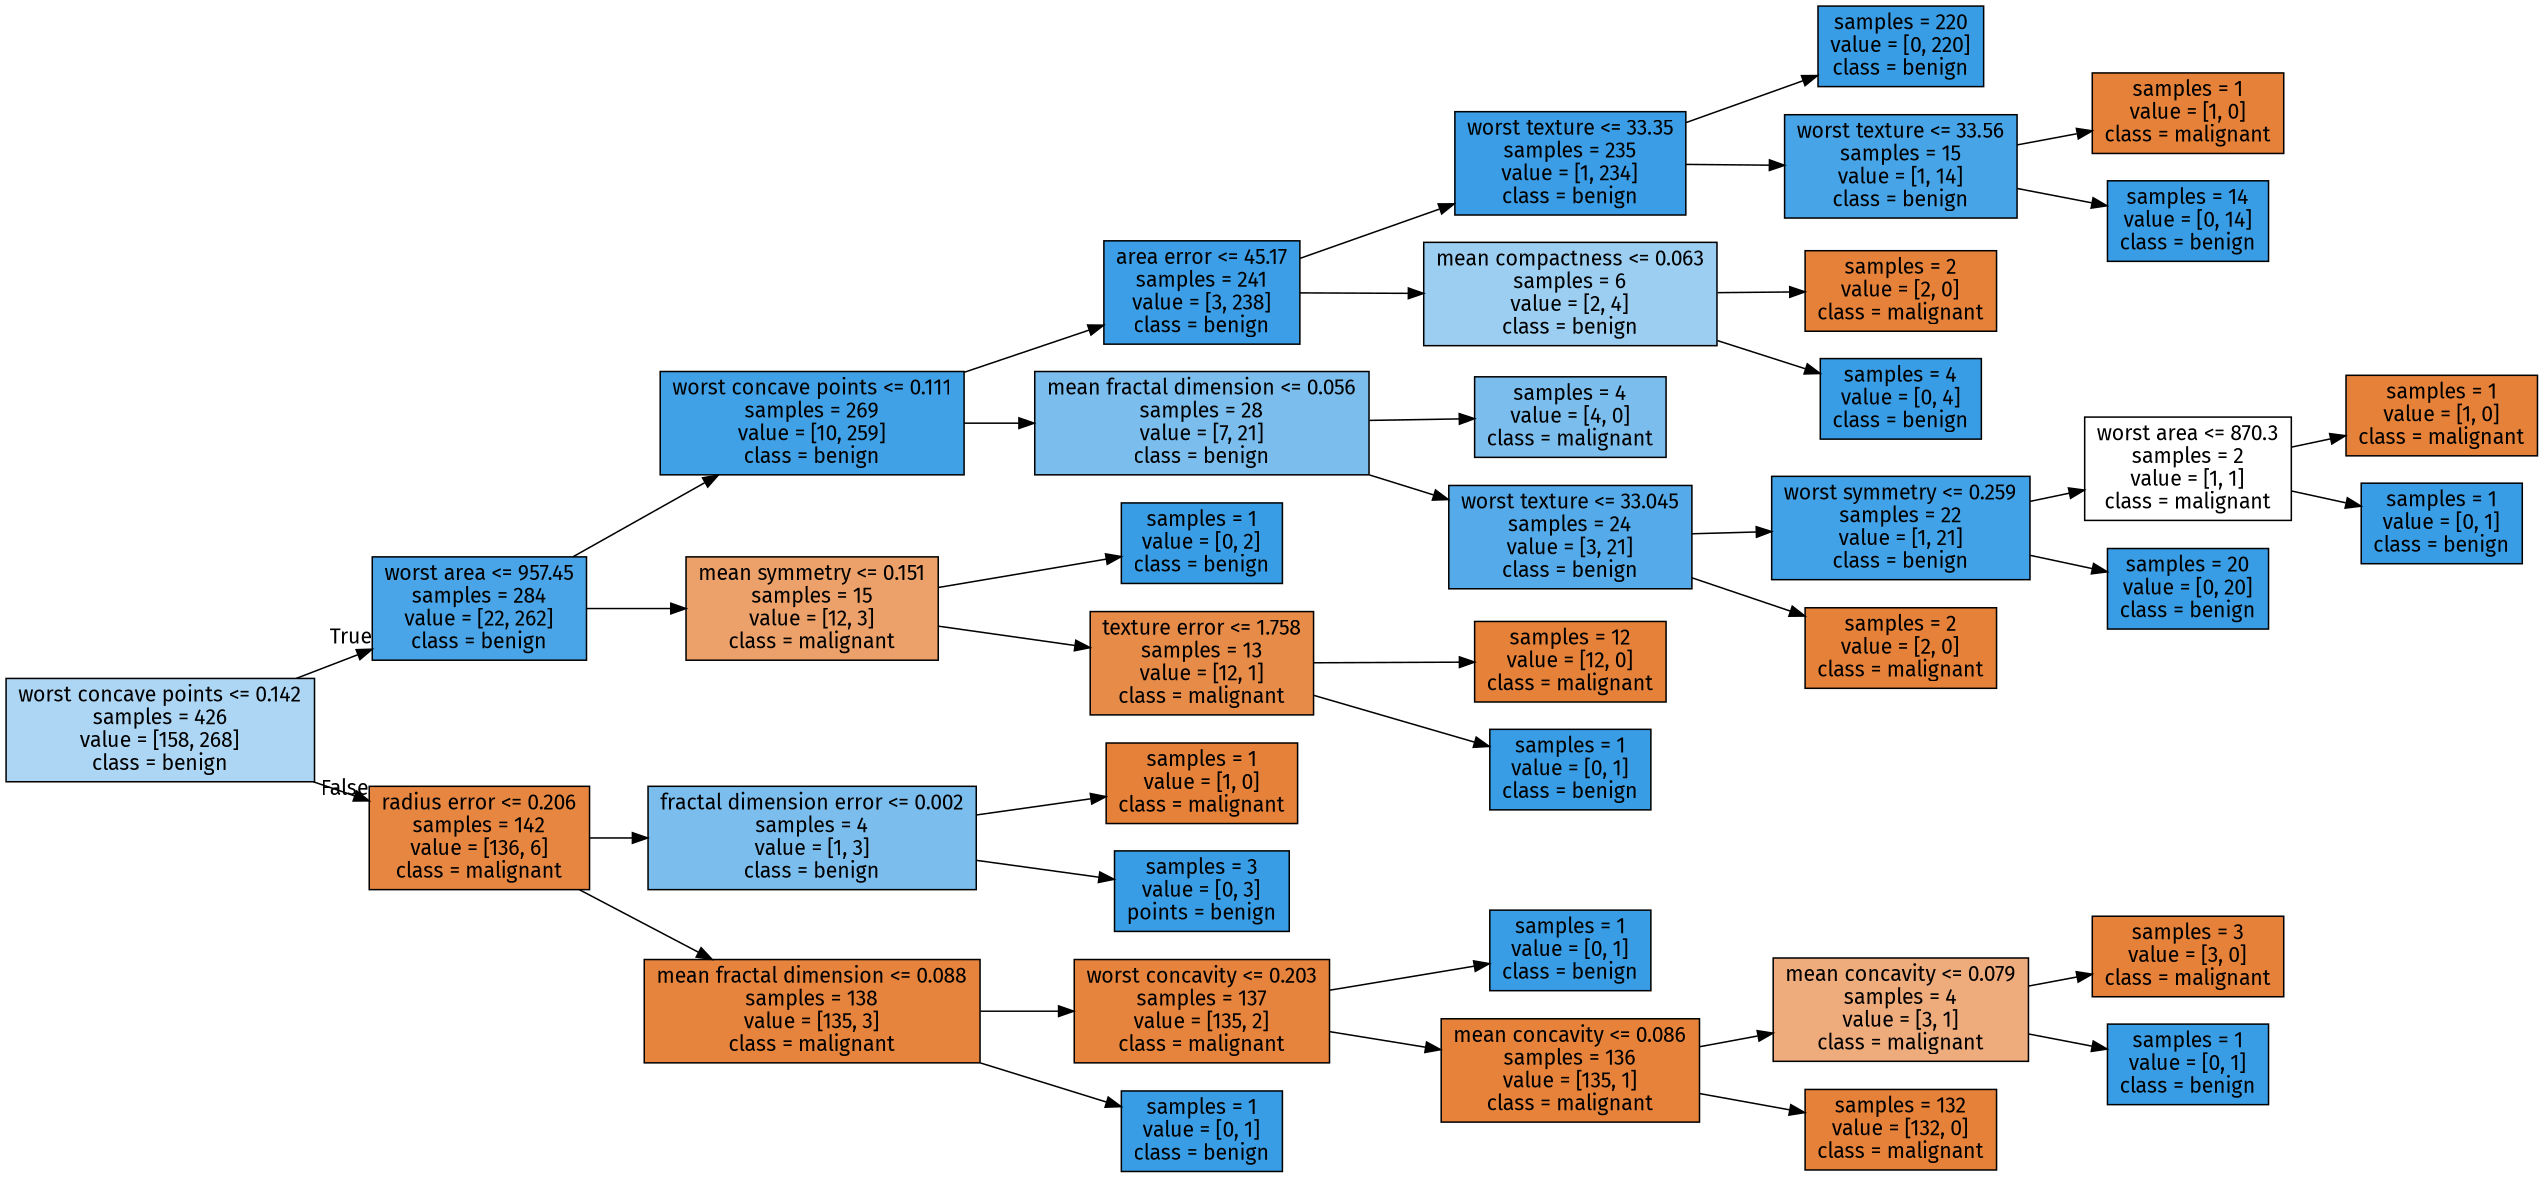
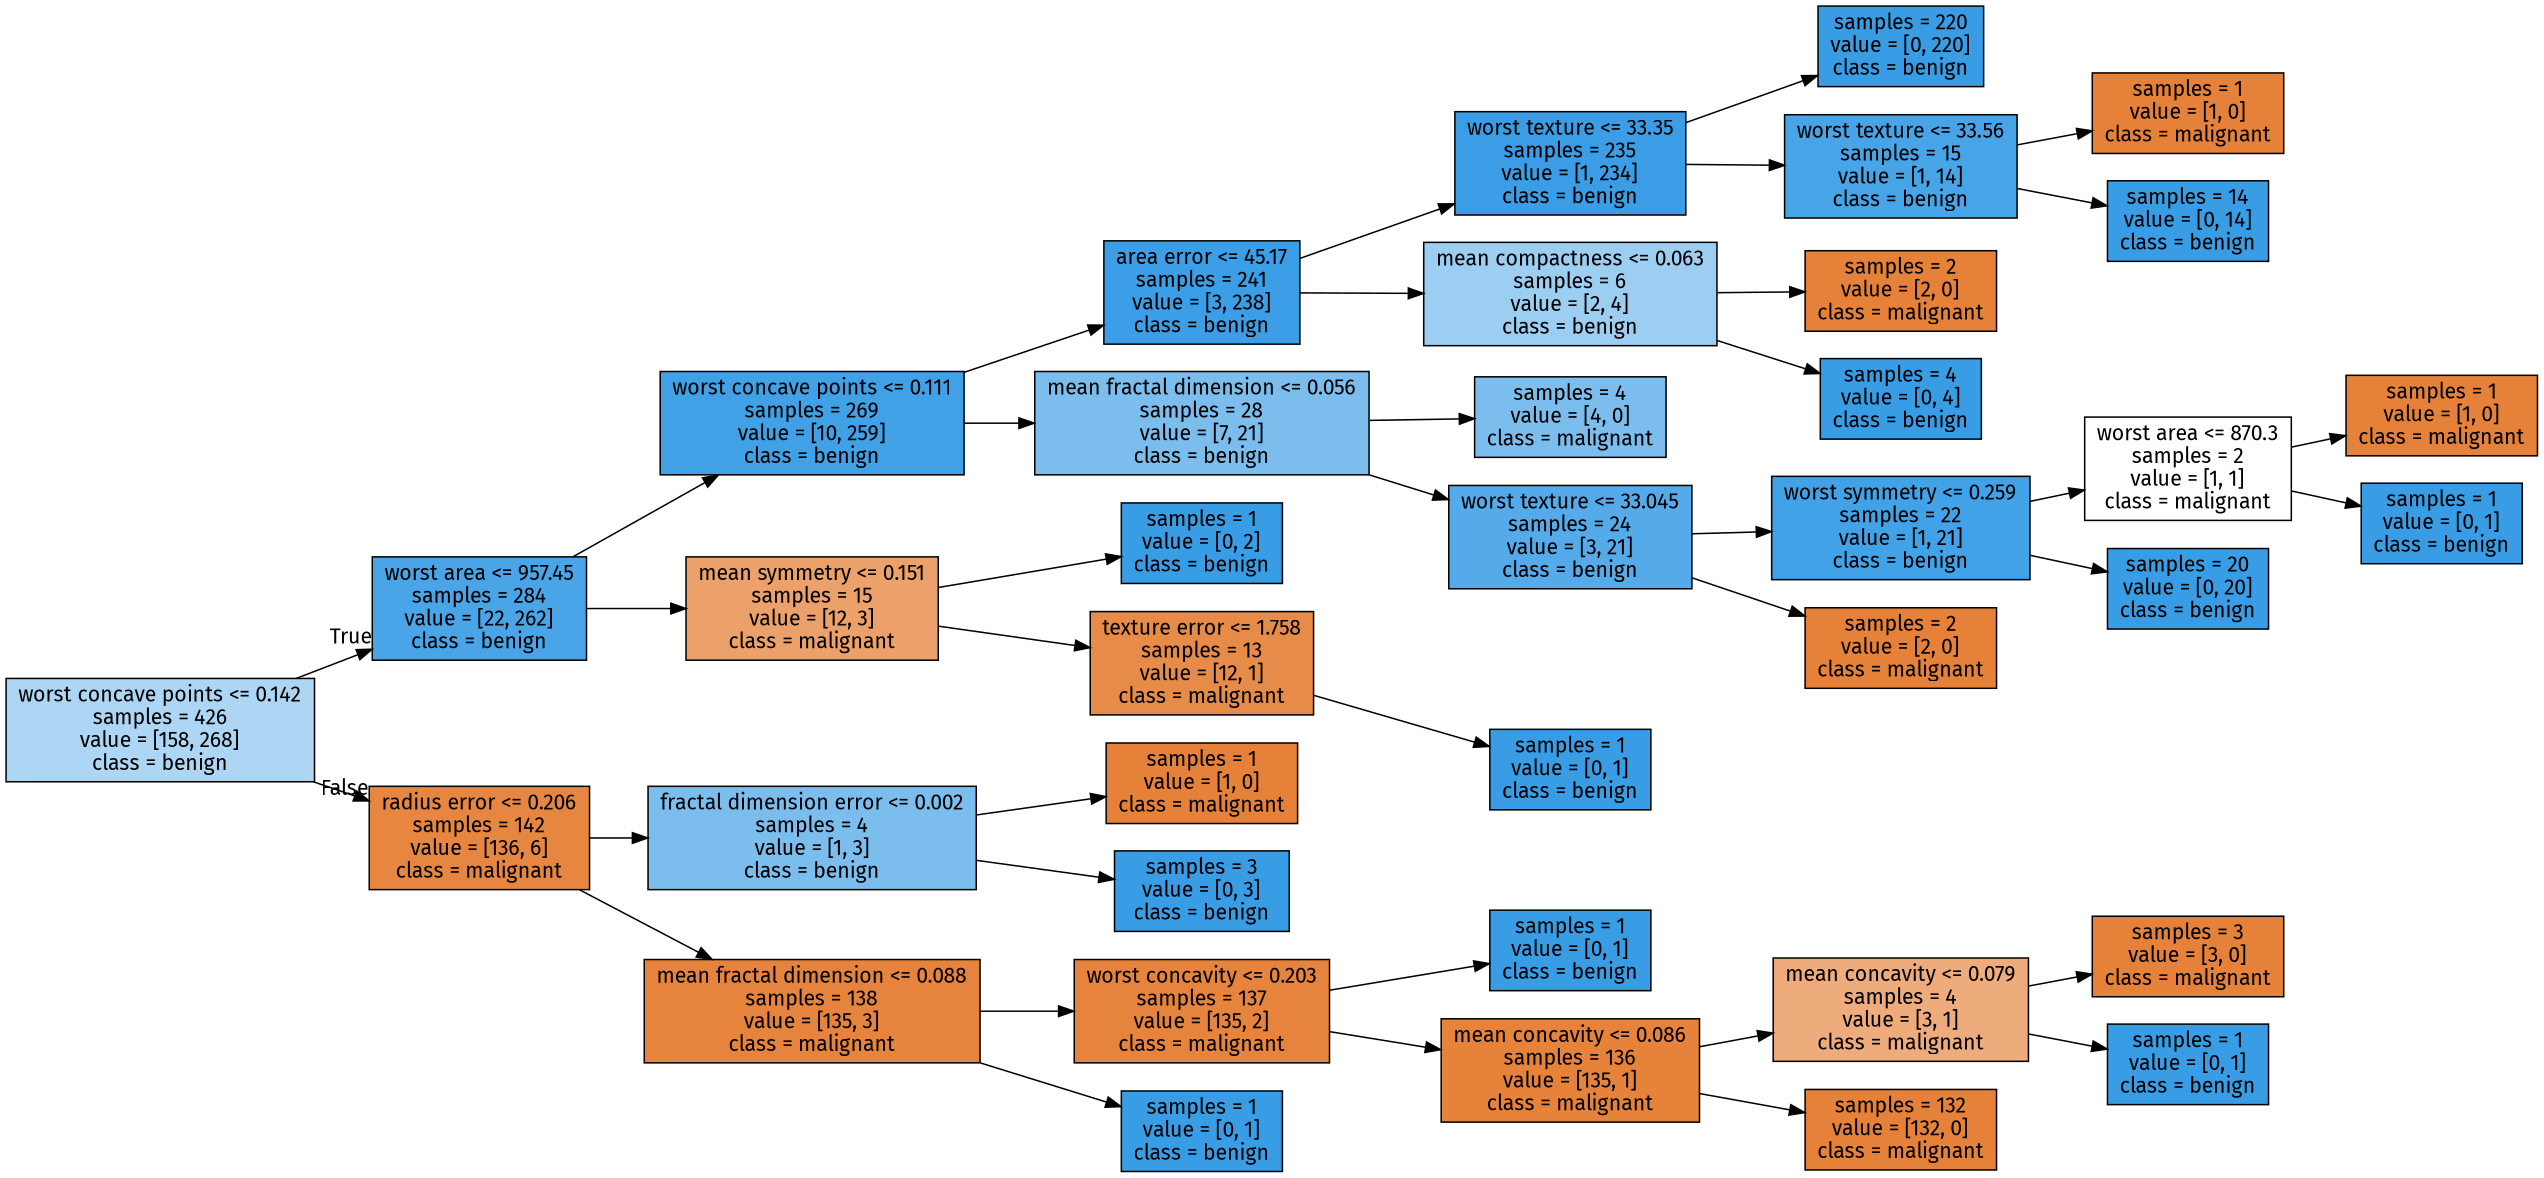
node "samples = 12 value = [12, 0] class = malignant": removed
node "samples = 3 value = [0, 3] points = benign": label "samples = 3 value = [0, 3] points = benign" -> "samples = 3 value = [0, 3] class = benign"
